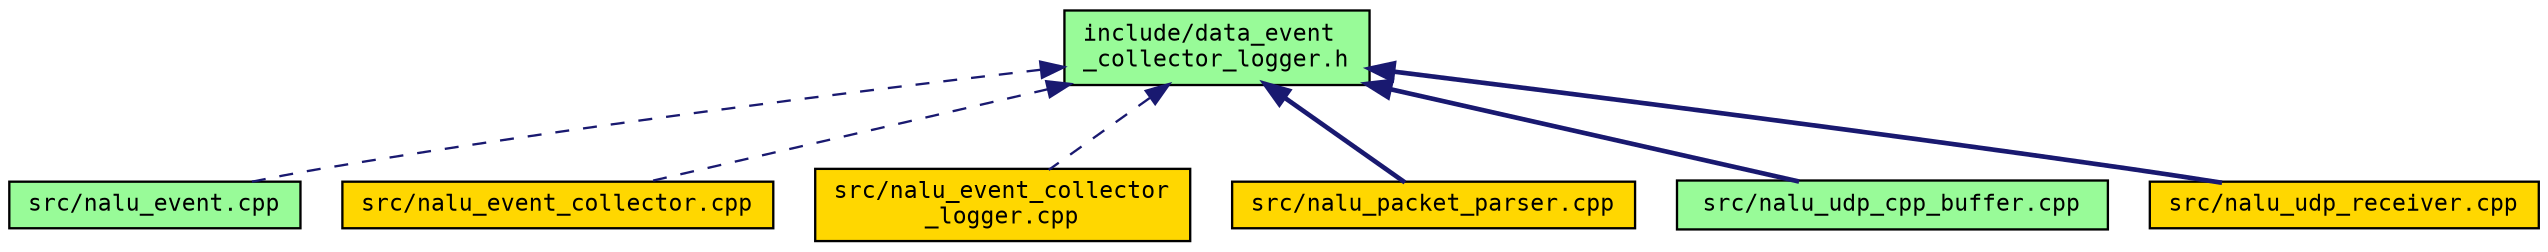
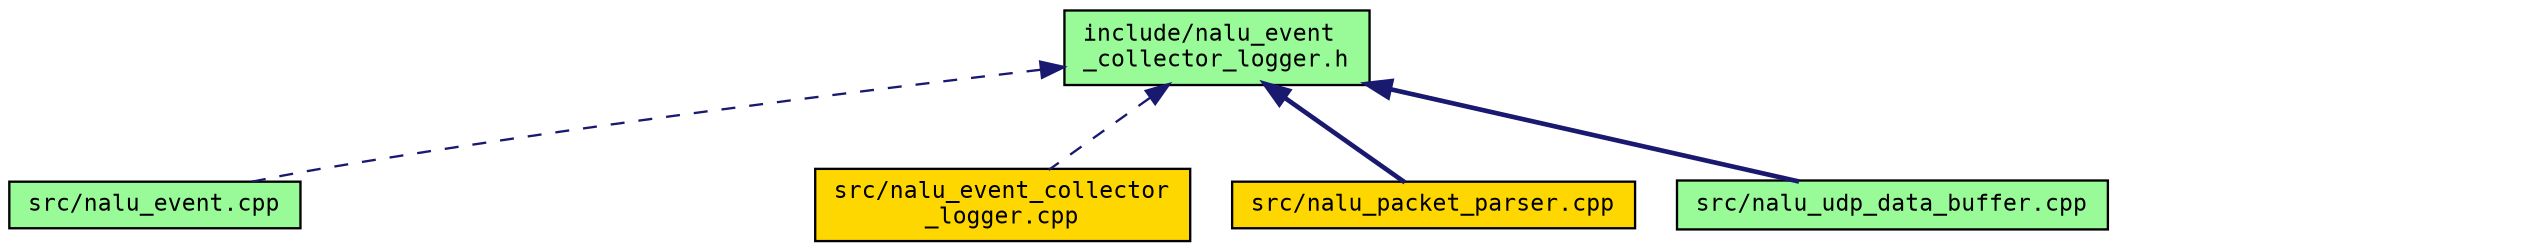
node "include/data_event _collector_logger.h": label "include/data_event _collector_logger.h" -> "include/nalu_event _collector_logger.h"
node "src/nalu_event_collector.cpp": removed
node "src/nalu_udp_cpp_buffer.cpp": label "src/nalu_udp_cpp_buffer.cpp" -> "src/nalu_udp_data_buffer.cpp"
node "src/nalu_udp_receiver.cpp": removed
